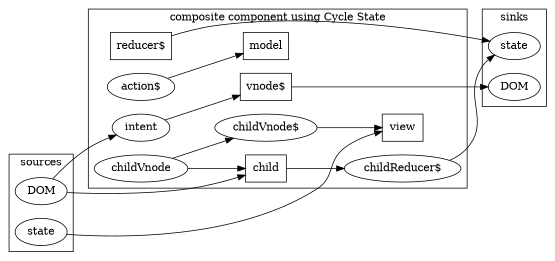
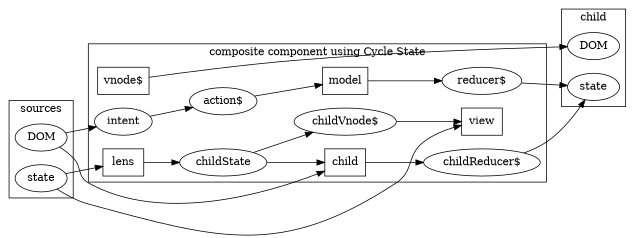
cluster "sinks": label "sinks" -> "child"
node "reducer$": shape box -> ellipse
edge "model" -> "reducer$": added
edge "intent" -> "vnode$": now "intent" -> "action$"
node "lens": added
node "childVnode": label "childVnode" -> "childState"
